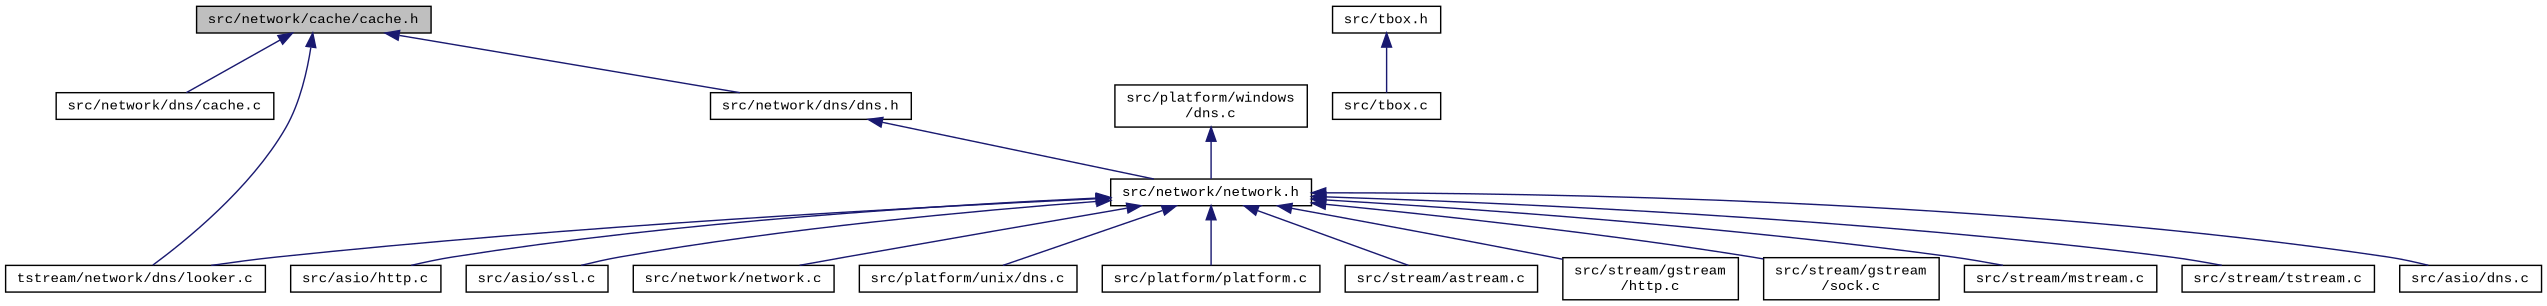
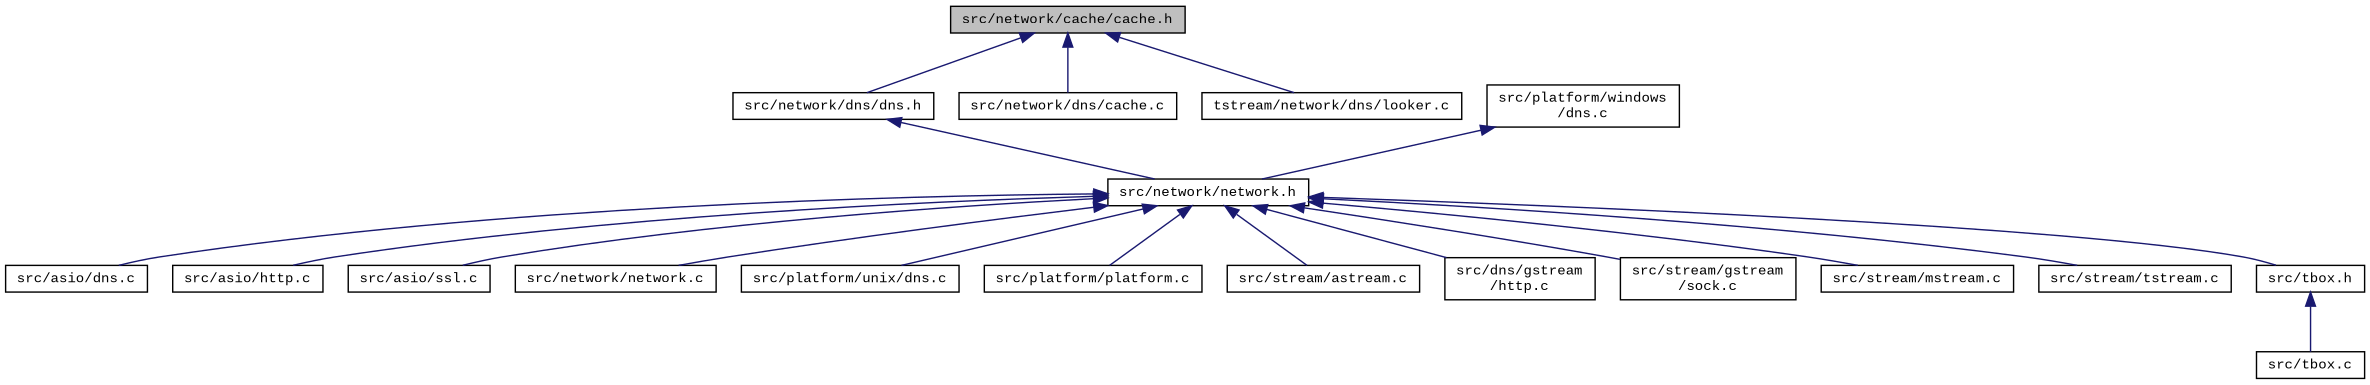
edge "tstream/network/dns/looker.c" -> "src/network/network.h": now "src/tbox.h" -> "src/network/network.h"
node "src/stream/gstream /http.c": label "src/stream/gstream /http.c" -> "src/dns/gstream /http.c"
